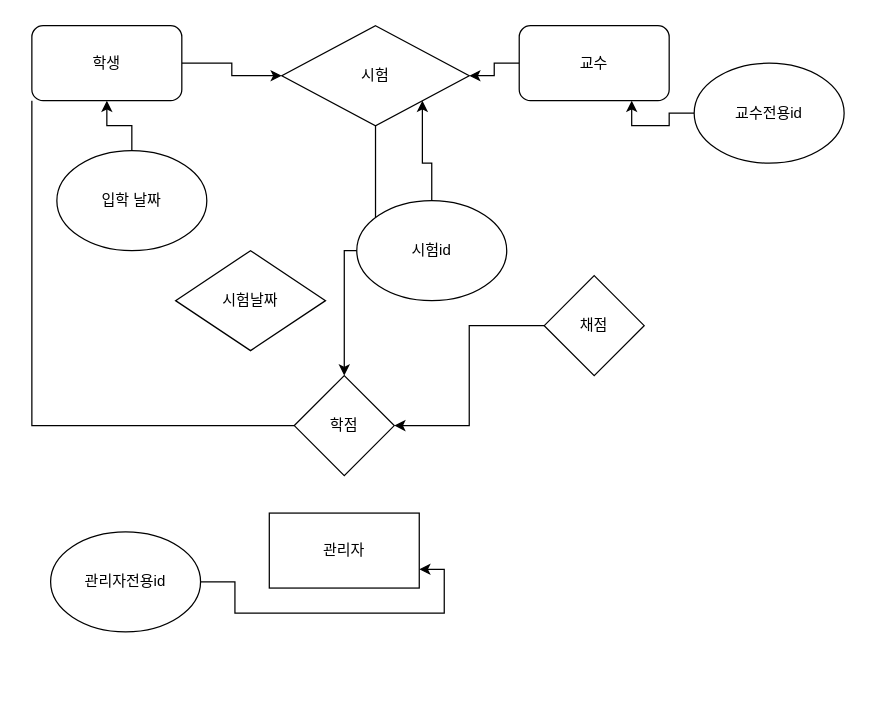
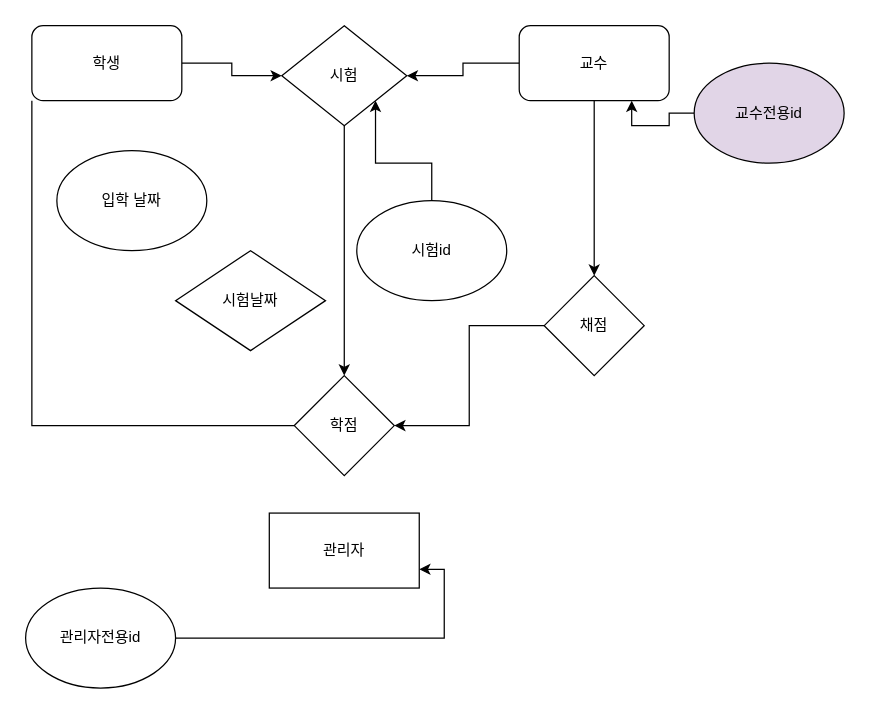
node "시험": size 188x100 -> 125x100
node "교수전용id": fillcolor #ffffff -> #e1d5e7
edge "입학 날짜" -> "학생": removed
edge "교수" -> "채점": added
node "관리자전용id": moved (126, 582) -> (101, 638)
